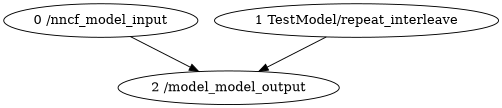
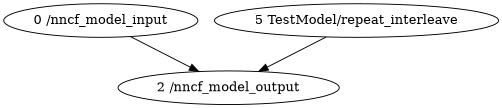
node "1 TestModel/repeat_interleave": label "1 TestModel/repeat_interleave" -> "5 TestModel/repeat_interleave"
node "2 /model_model_output": label "2 /model_model_output" -> "2 /nncf_model_output"
